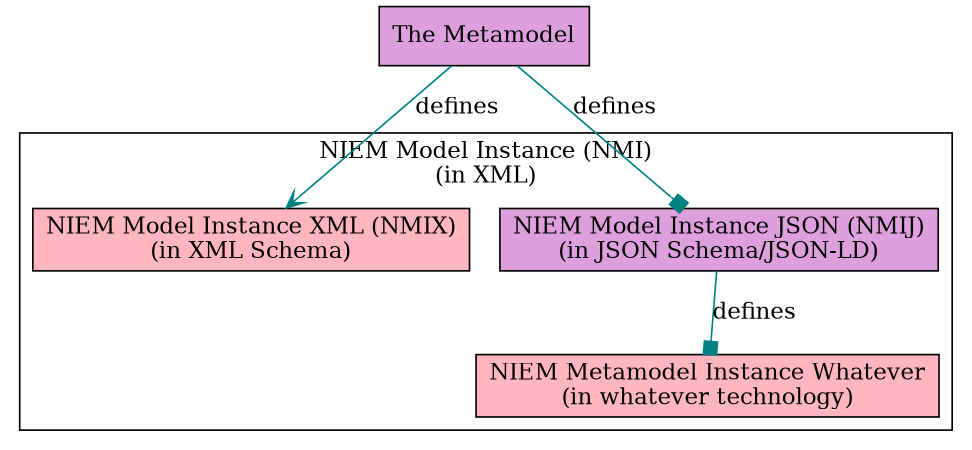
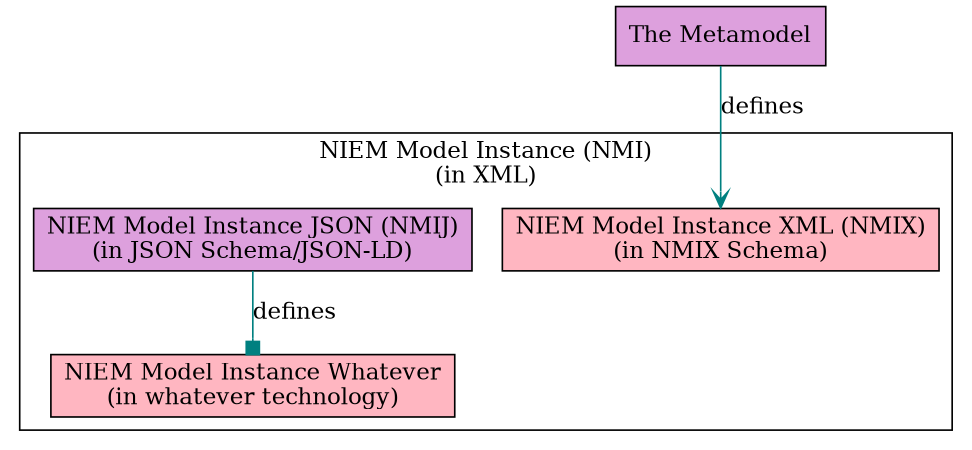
edge "The Metamodel" -> "NIEM Model Instance JSON (NMIJ) (in JSON Schema/JSON-LD)": removed, label "defines"
node "NIEM Model Instance XML (NMIX) (in XML Schema)": label "NIEM Model Instance XML (NMIX) (in XML Schema)" -> "NIEM Model Instance XML (NMIX) (in NMIX Schema)"
node "NIEM Metamodel Instance Whatever (in whatever technology)": label "NIEM Metamodel Instance Whatever (in whatever technology)" -> "NIEM Model Instance Whatever (in whatever technology)"
